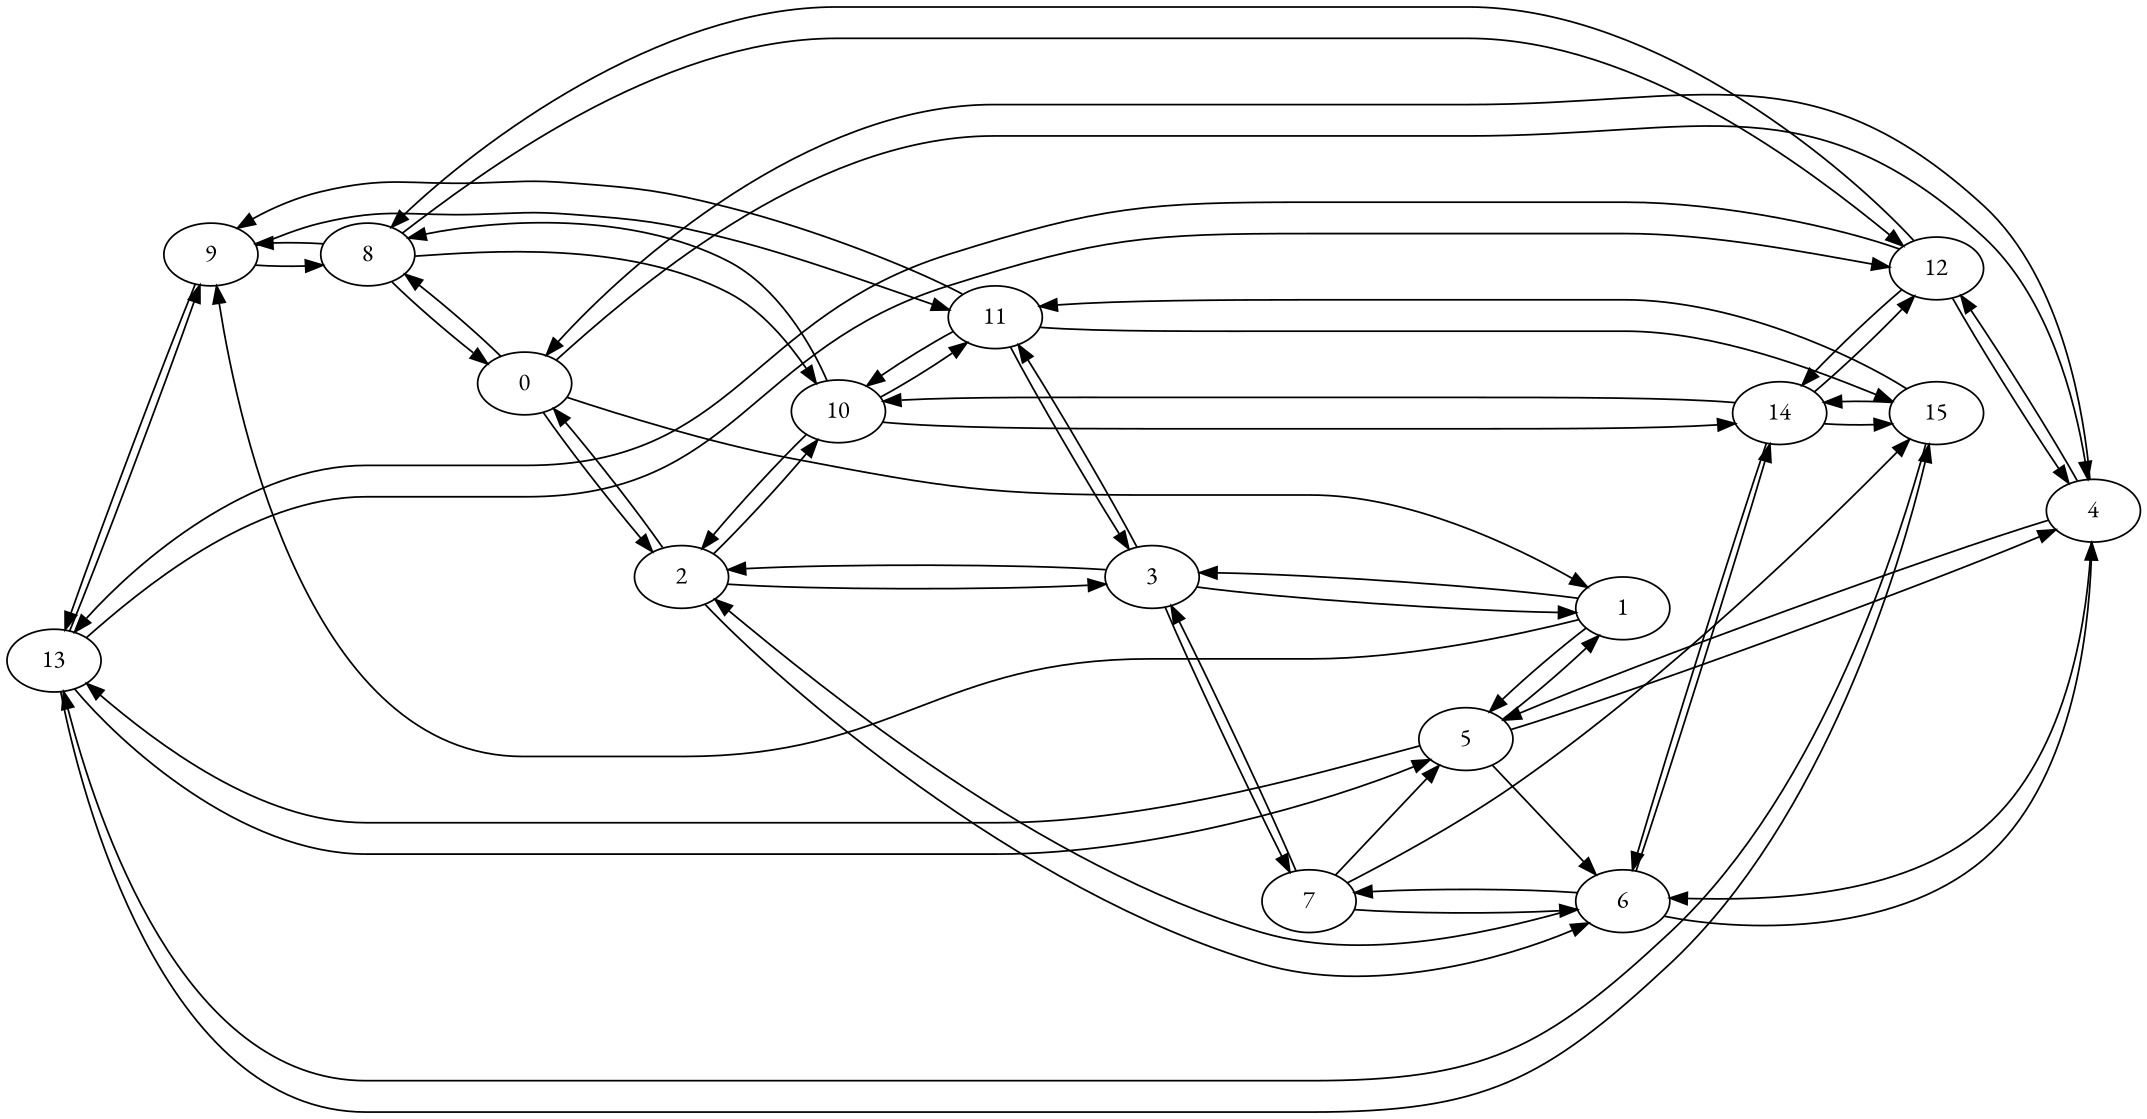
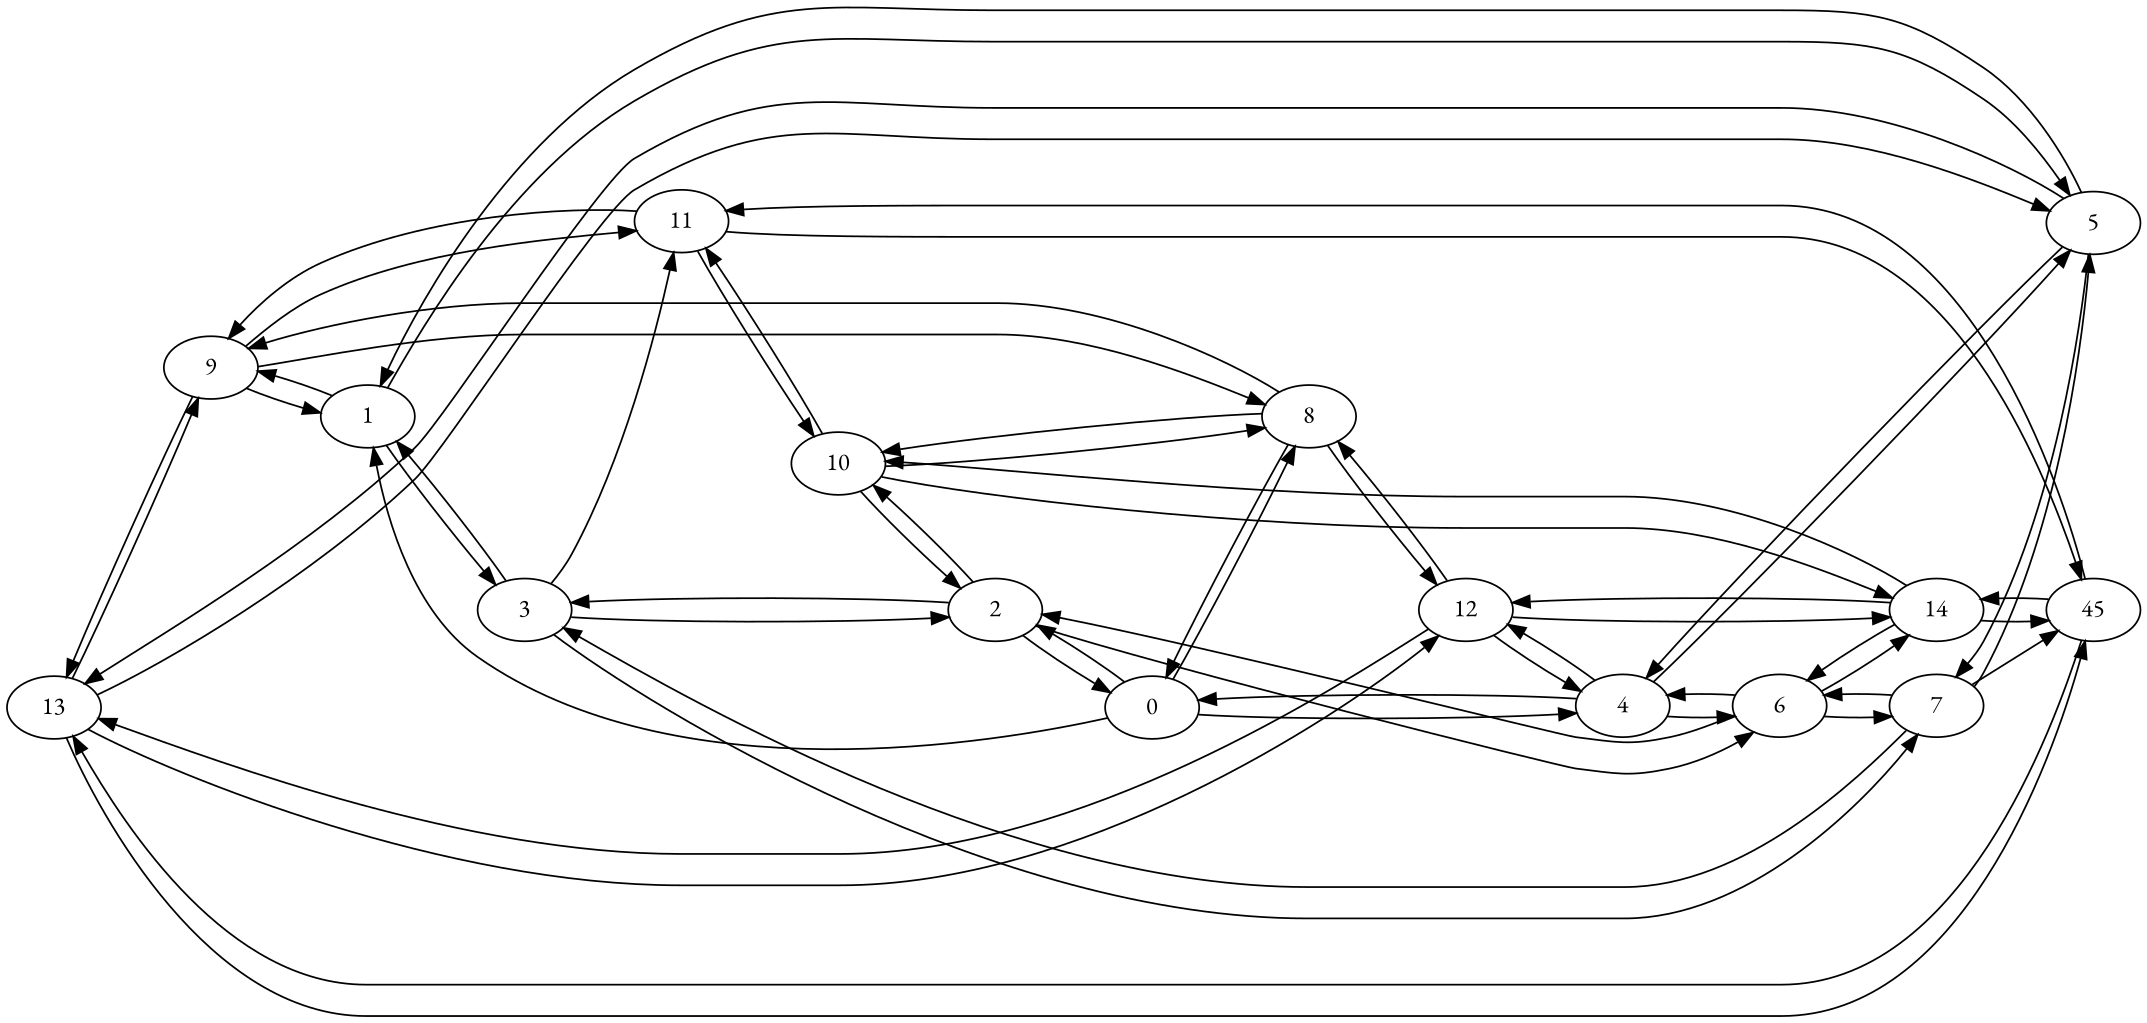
edge "9" -> "1": added
node "15": label "15" -> "45"
edge "11" -> "3": removed
edge "5" -> "6": now "5" -> "7"
